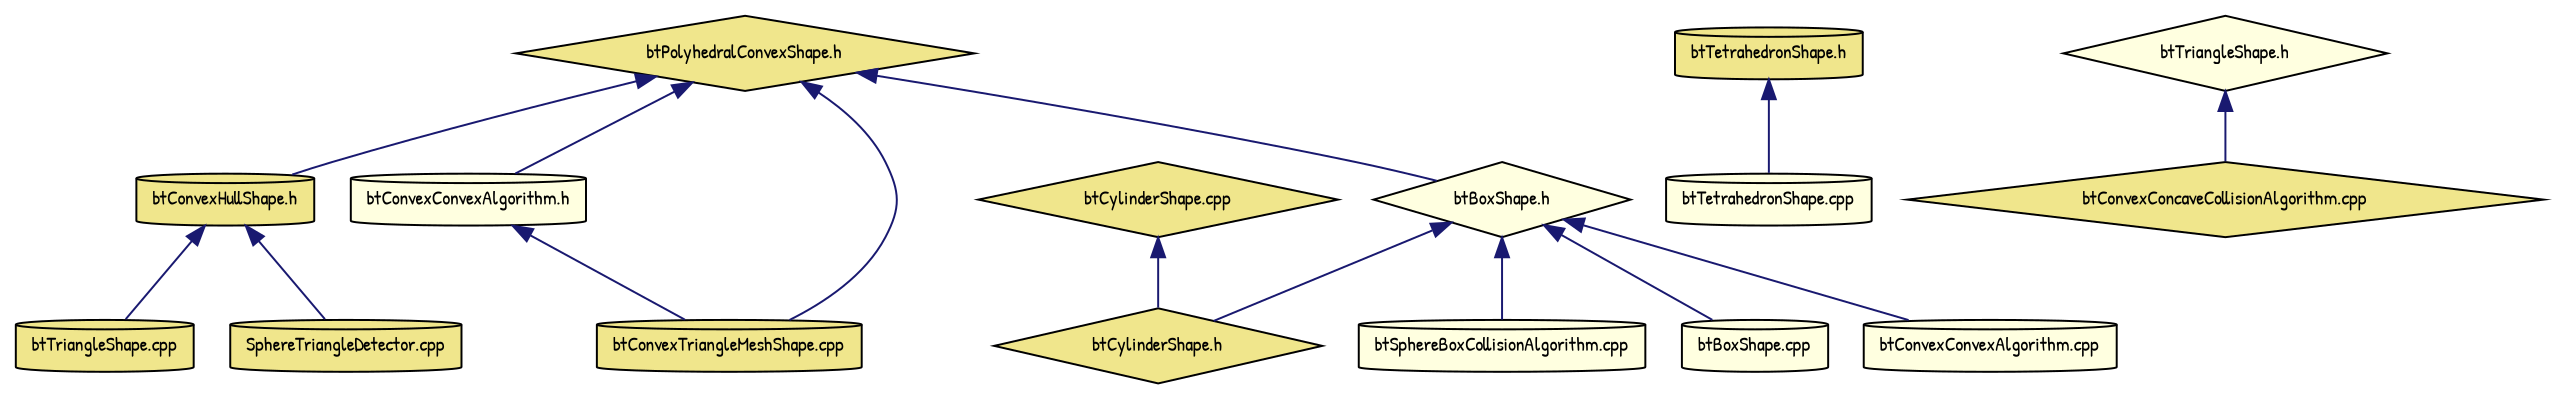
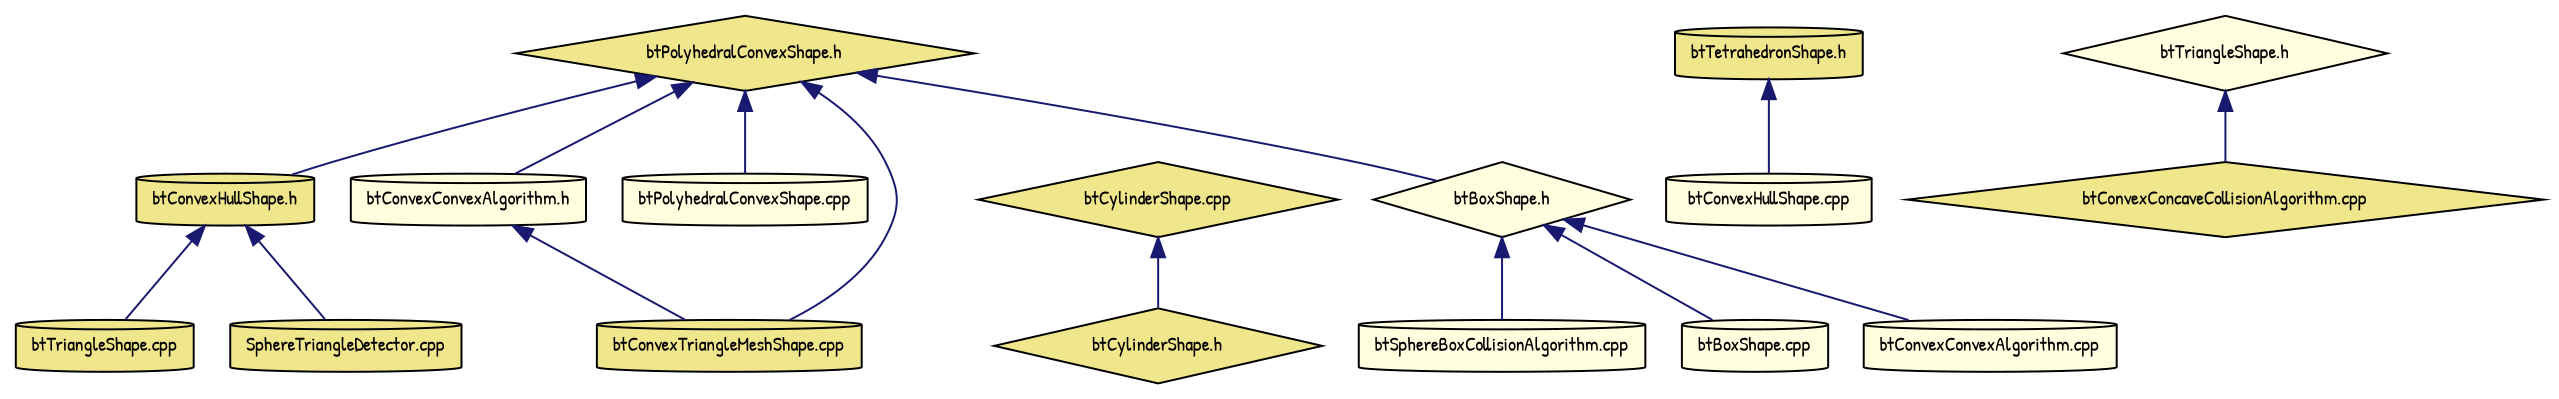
node "btPolyhedralConvexShape.cpp": added
node "btTetrahedronShape.cpp": label "btTetrahedronShape.cpp" -> "btConvexHullShape.cpp"
edge "btCylinderShape.h" -> "btBoxShape.h": removed
